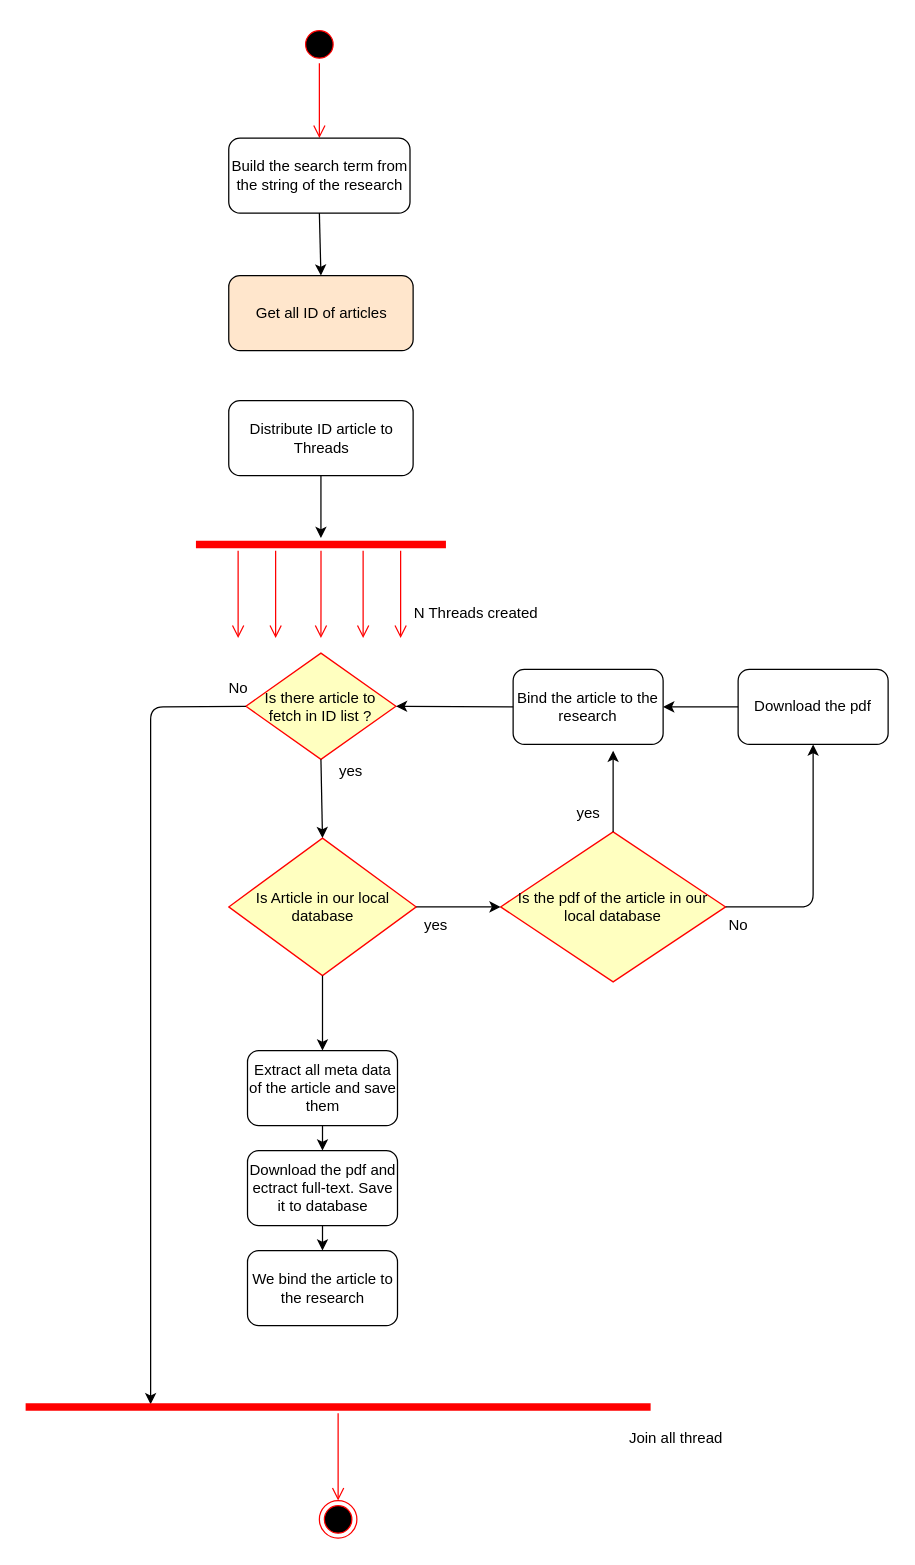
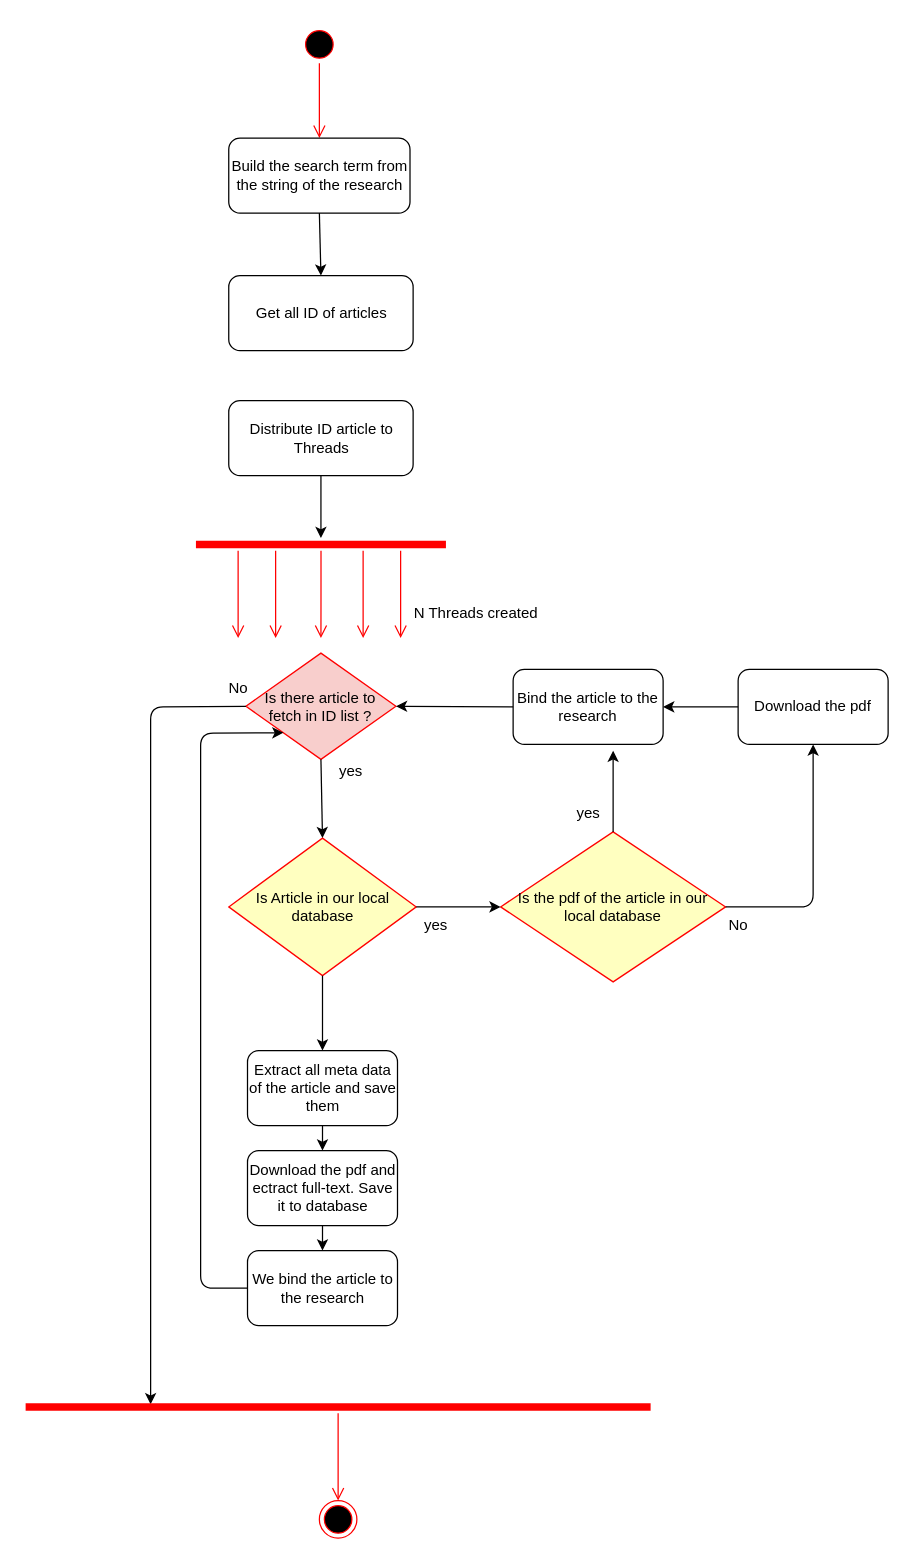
node "Get all ID of articles": fillcolor #ffe6cc -> #ffffff
node "Is there article to fetch in ID list ?": fillcolor #ffffc0 -> #f8cecc
edge "We bind the article to the research" -> "Is there article to fetch in ID list ?": added
node "Join all thread": removed
